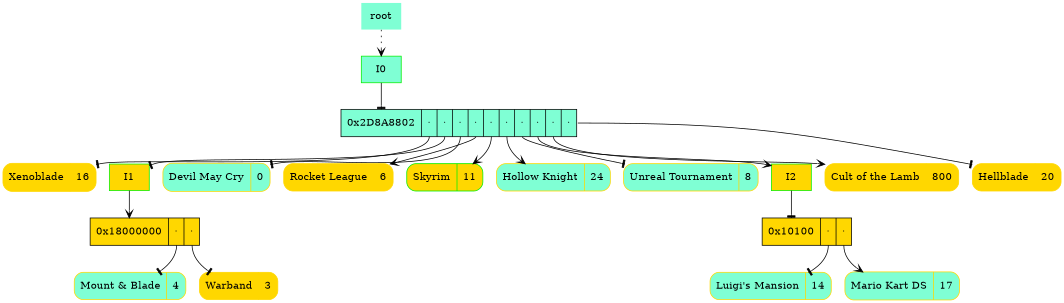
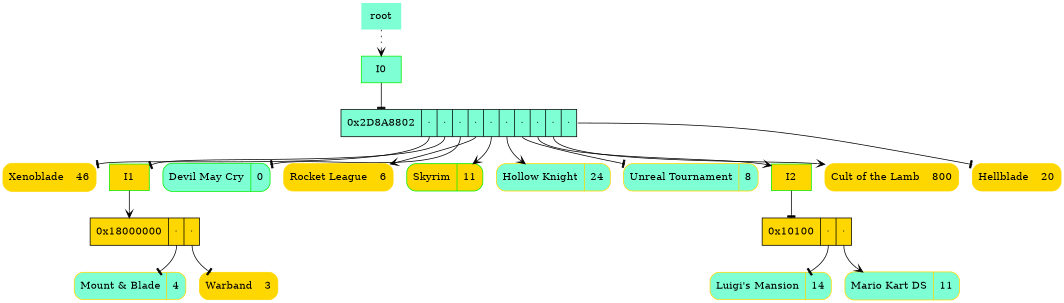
node "Xenoblade": text "16" -> "46"
node "Devil May Cry": color gold -> green2
node "Mario Kart DS": text "17" -> "11"
